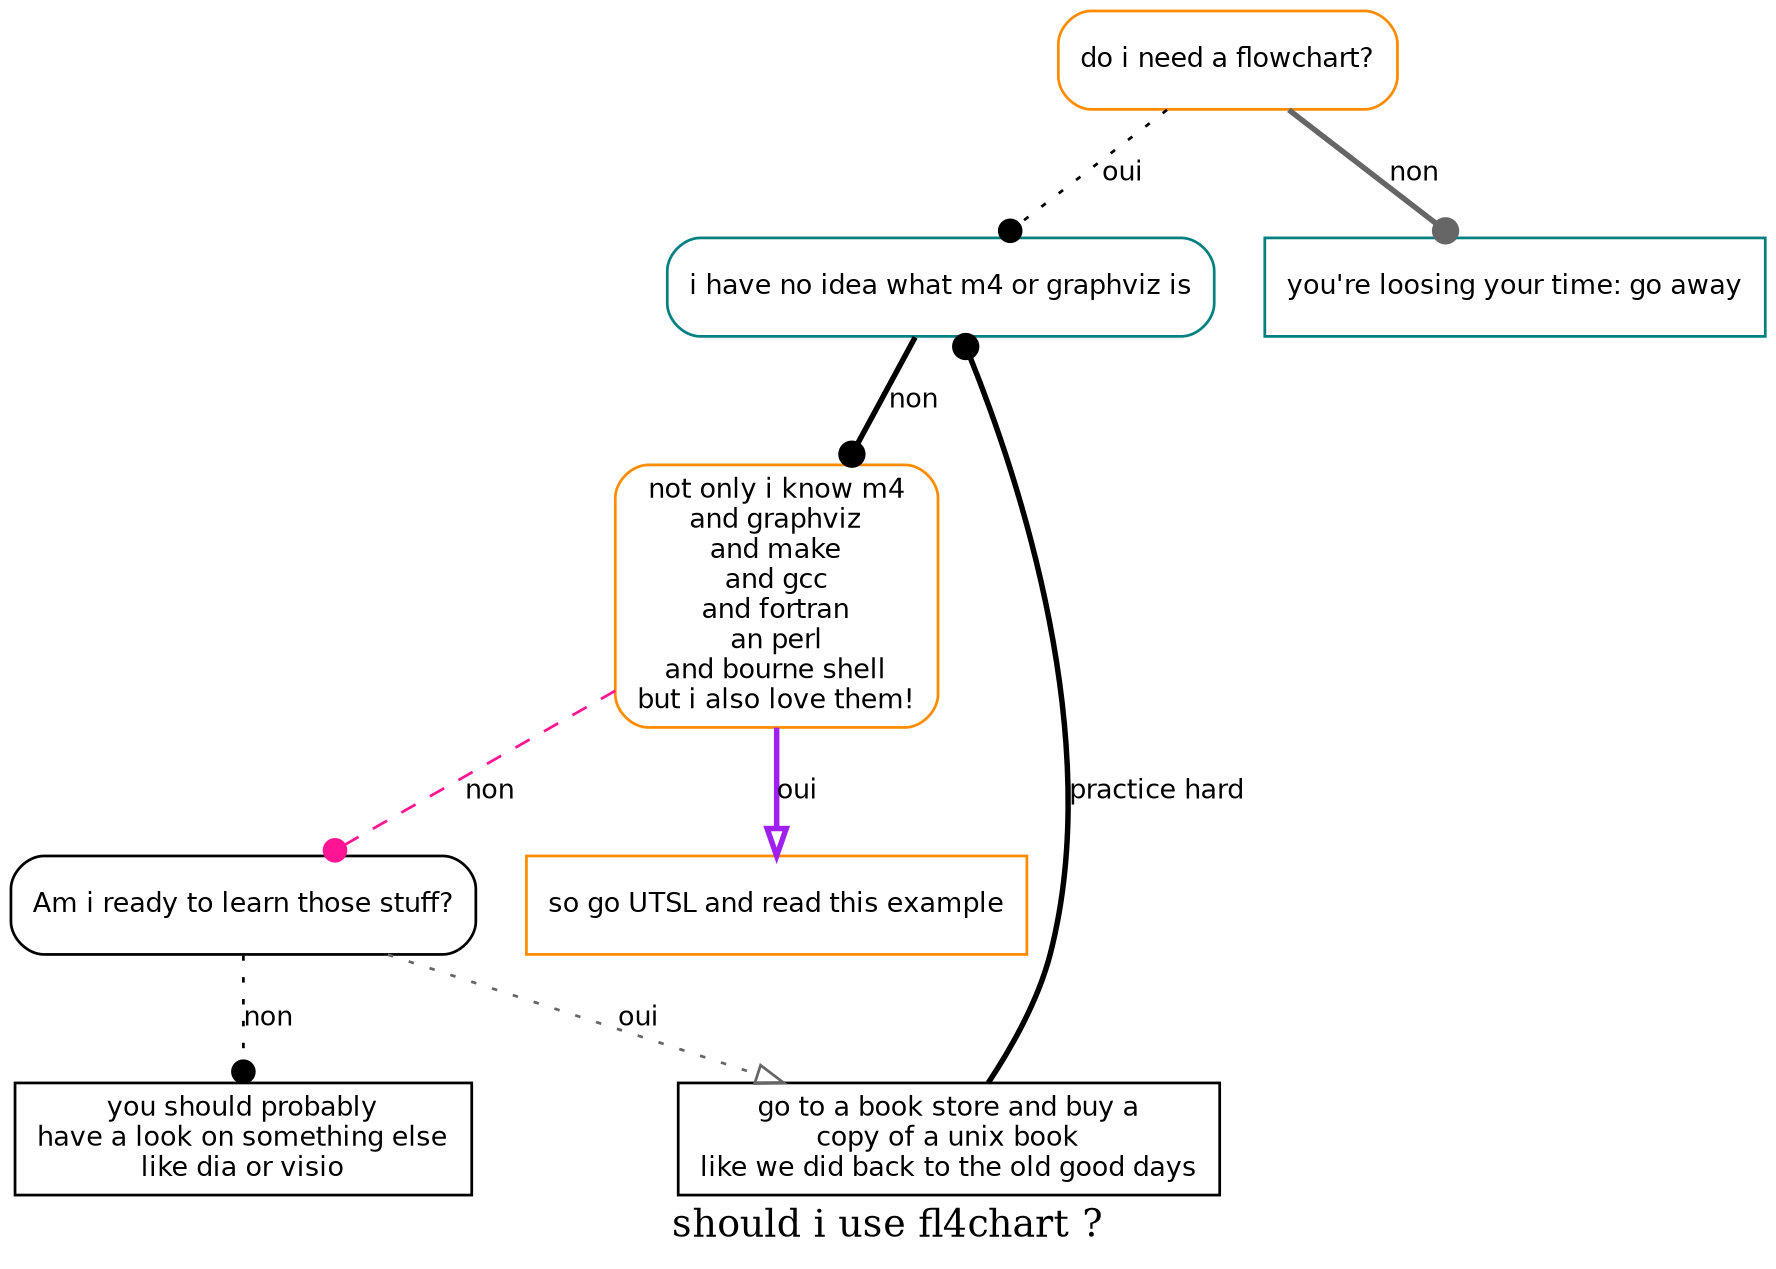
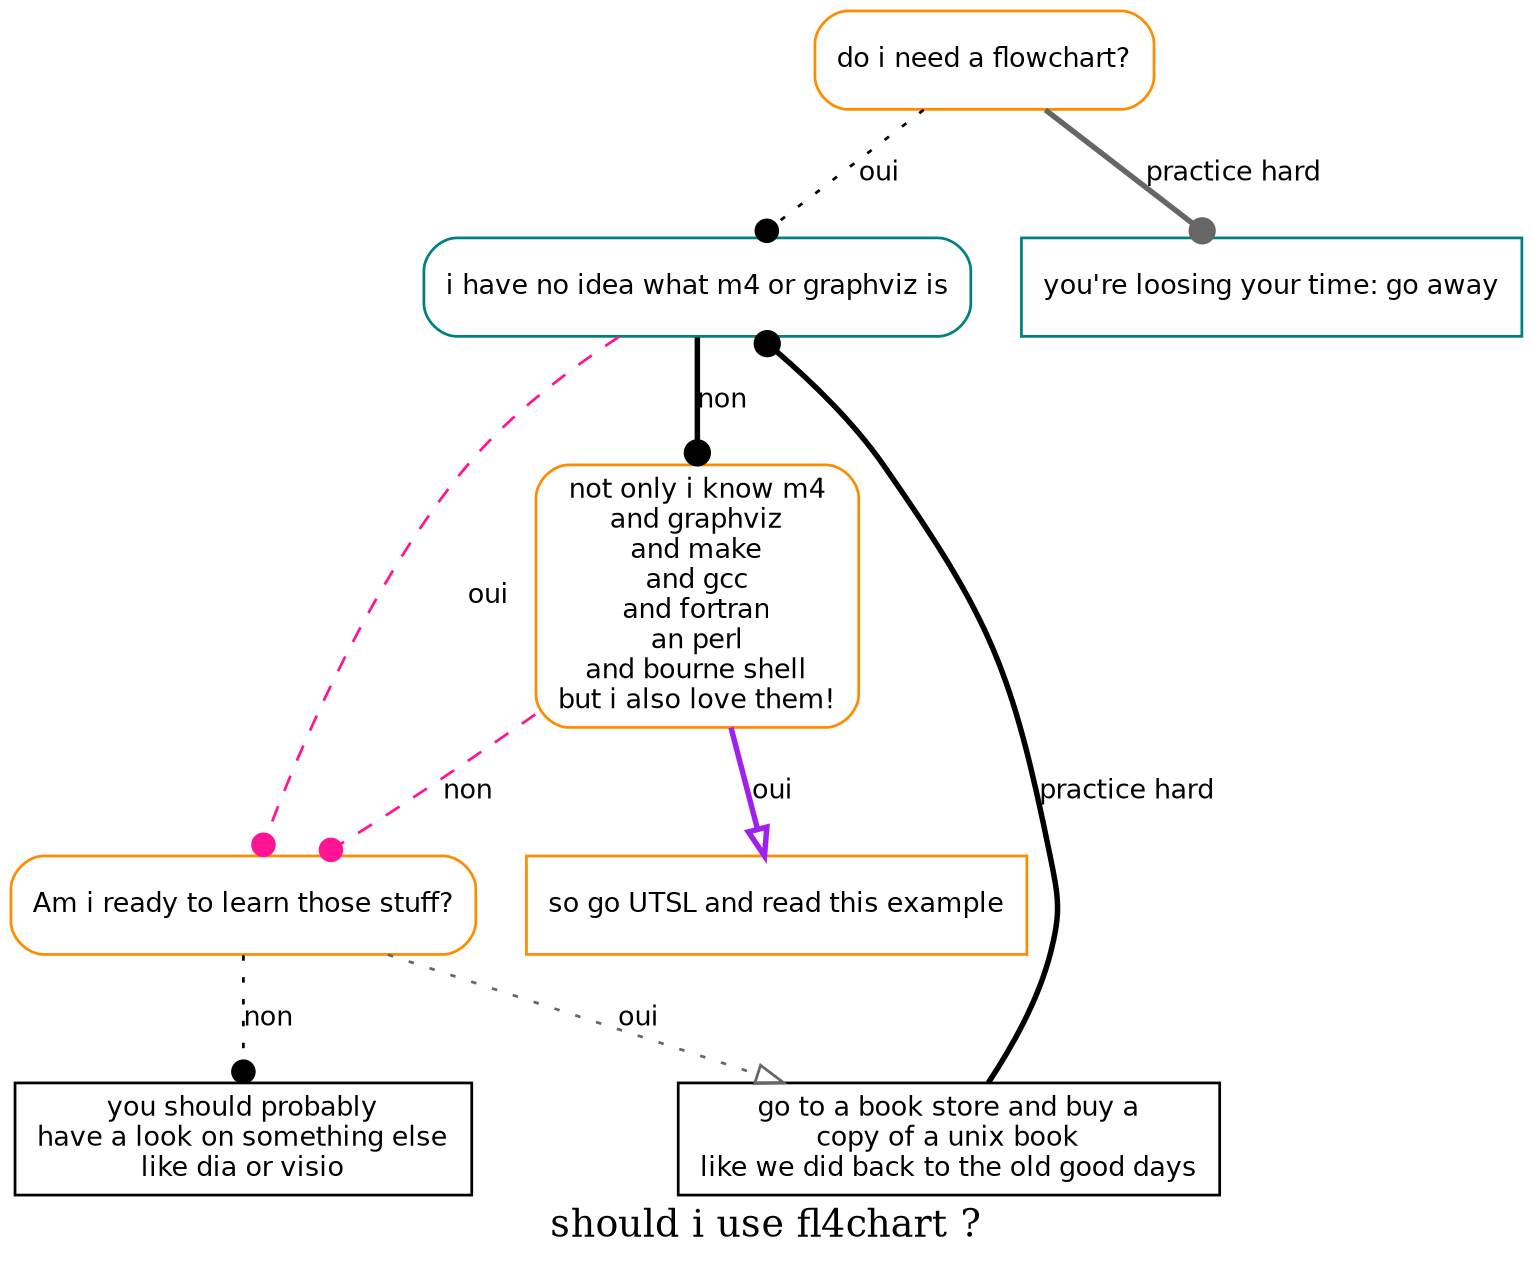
edge "do i need a flowchart?" -> "you're loosing your time: go away": label "non" -> "practice hard"
edge "i have no idea what m4 or graphviz is" -> "Am i ready to learn those stuff?": added, label "oui"
node "Am i ready to learn those stuff?": color black -> darkorange
